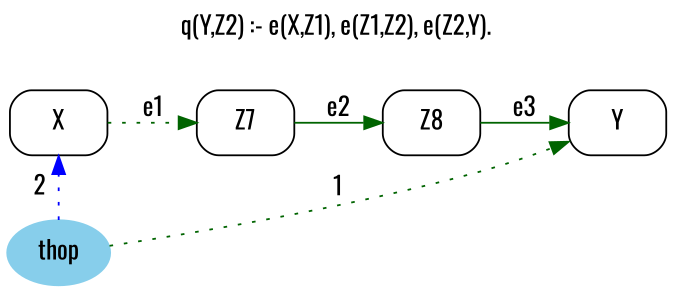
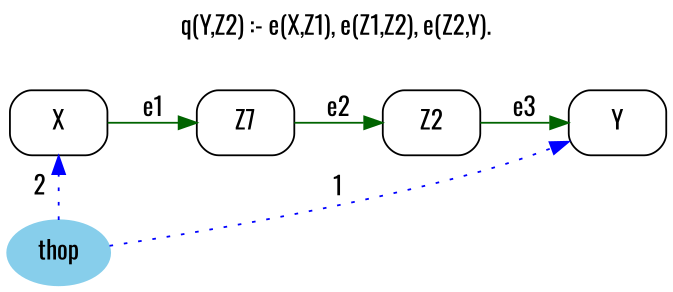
edge "X" -> "Z7": style dotted -> solid
node "Z8": label "Z8" -> "Z2"
edge "thop" -> "Y": color darkgreen -> blue
